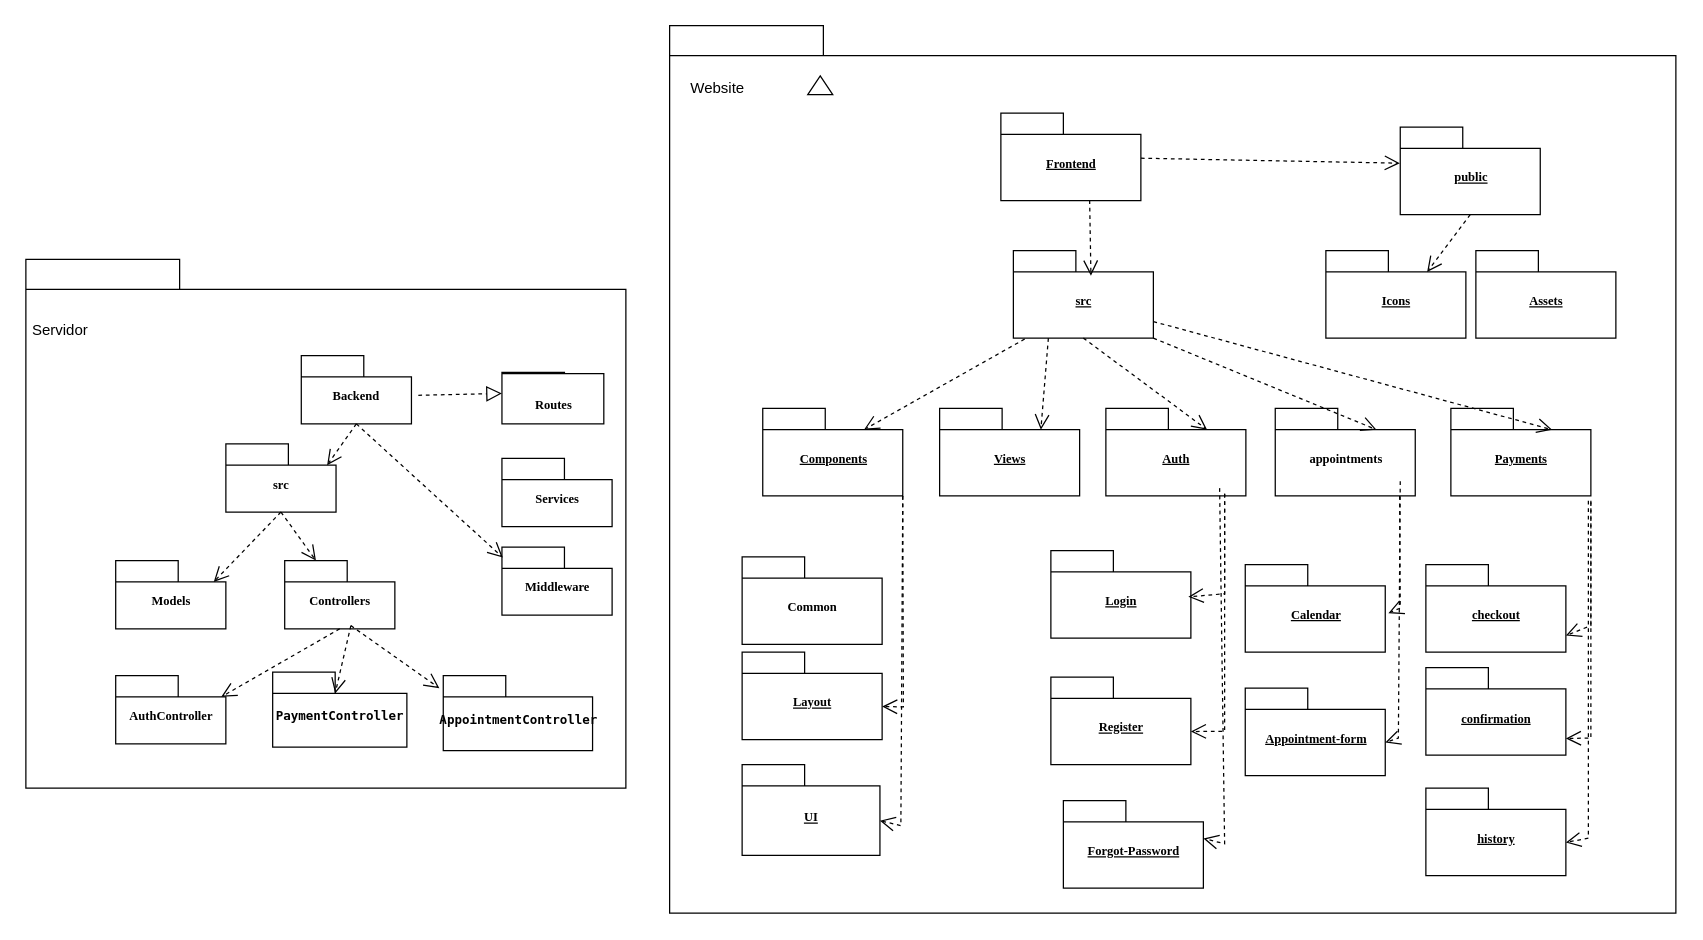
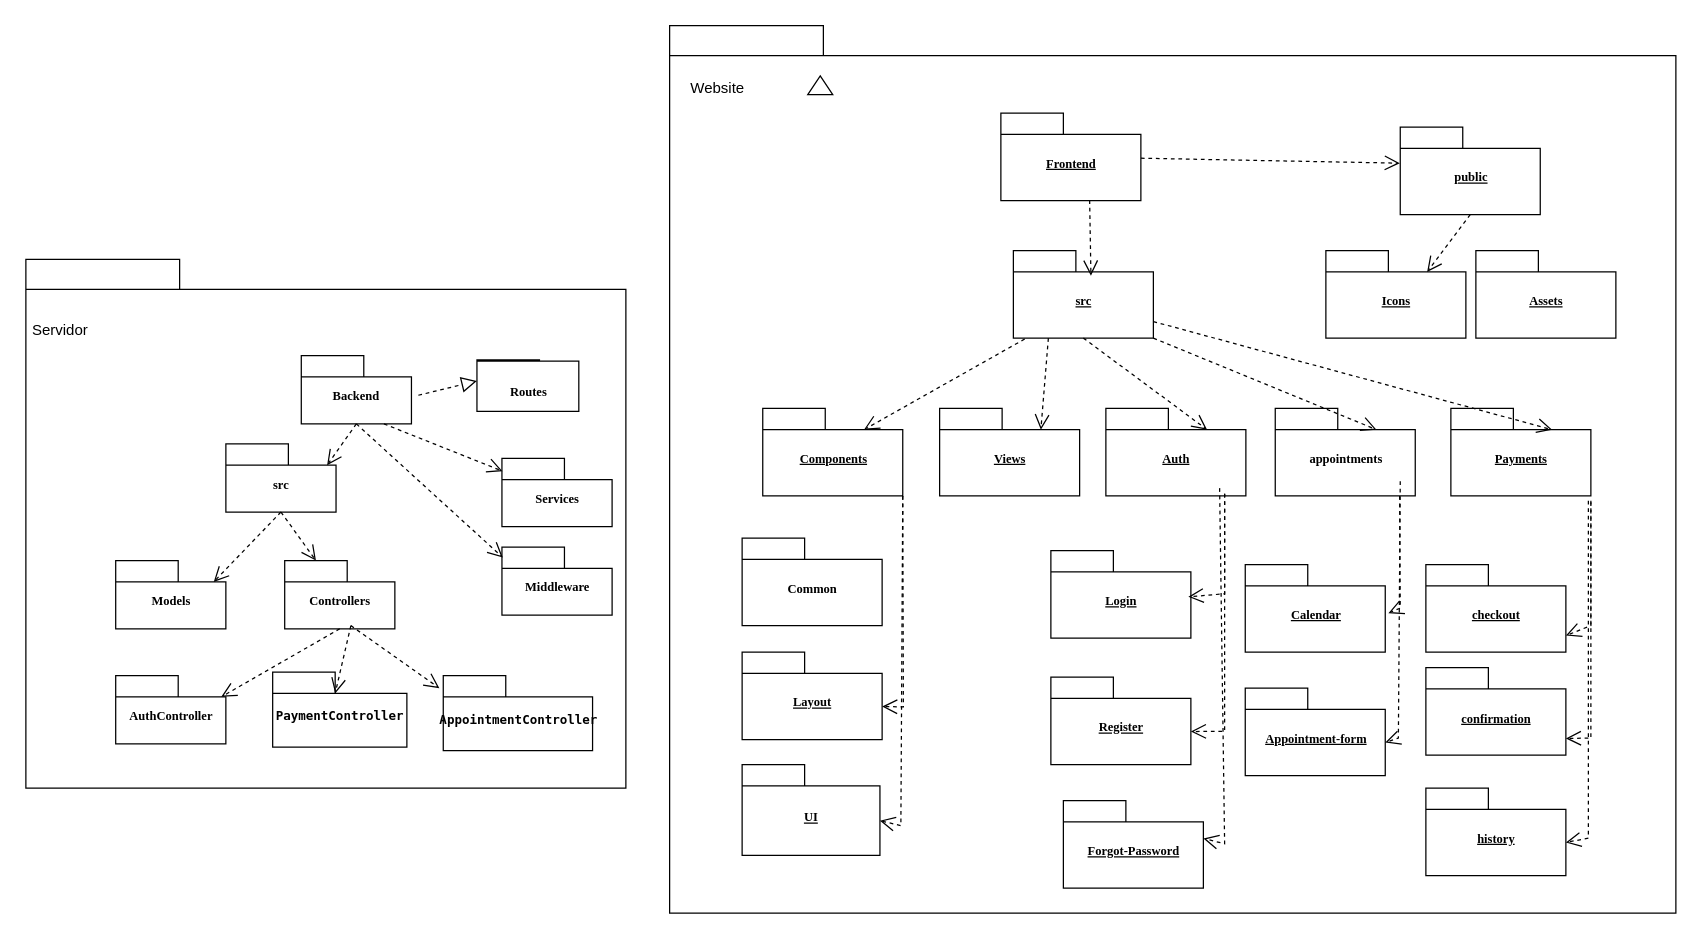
node "Routes": moved (553, 398) -> (528, 386)
edge "Backend" -> "Services": added
node "Common": moved (812, 601) -> (812, 582)
